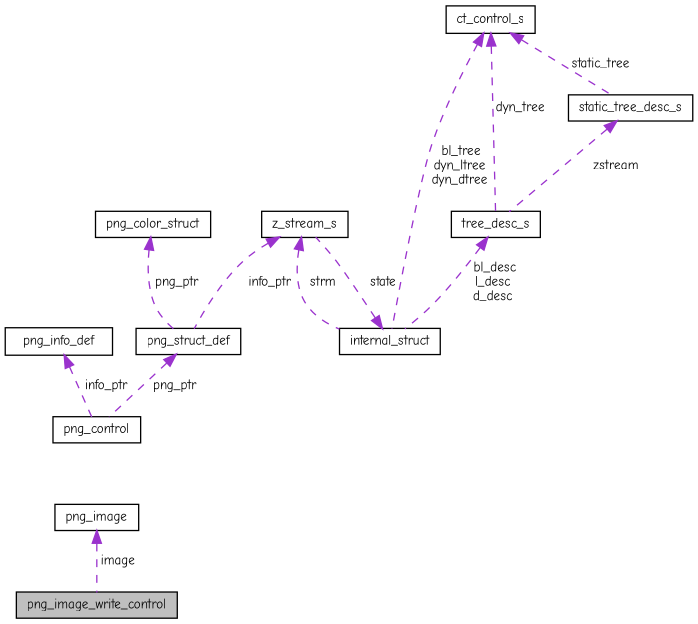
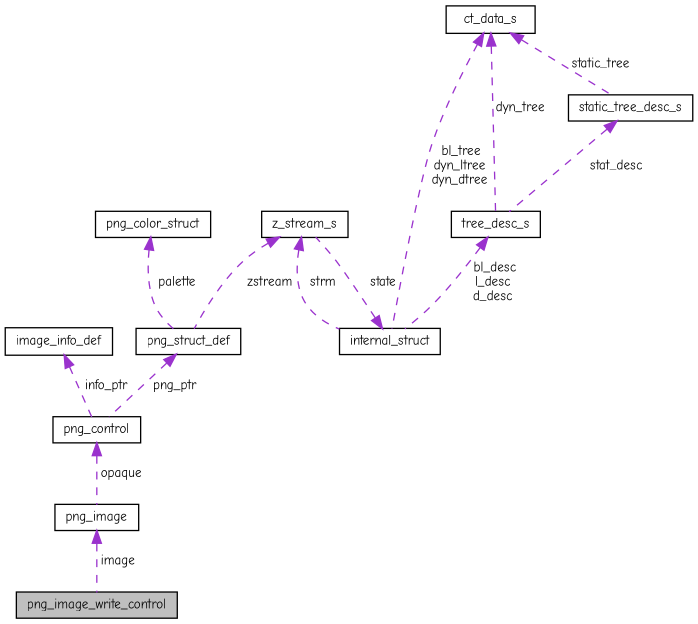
node "ct_control_s": label "ct_control_s" -> "ct_data_s"
edge "tree_desc_s" -> "static_tree_desc_s": label " zstream" -> " stat_desc"
edge "png_struct_def" -> "png_color_struct": label " png_ptr" -> " palette"
edge "png_struct_def" -> "z_stream_s": label " info_ptr" -> " zstream"
node "png_info_def": label "png_info_def" -> "image_info_def"
edge "png_image" -> "png_control": added, label "opaque"
